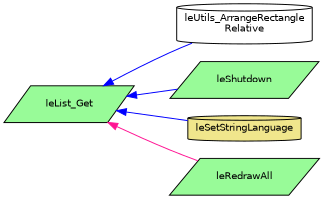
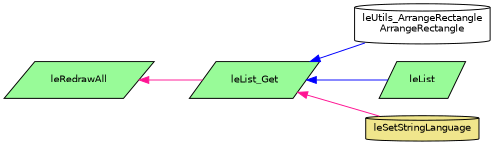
node "leUtils_ArrangeRectangle Relative": label "leUtils_ArrangeRectangle Relative" -> "leUtils_ArrangeRectangle ArrangeRectangle"
node "leShutdown": label "leShutdown" -> "leList"
edge "leSetStringLanguage" -> "leList_Get": color blue -> deeppink
edge "leRedrawAll" -> "leList_Get": reversed
